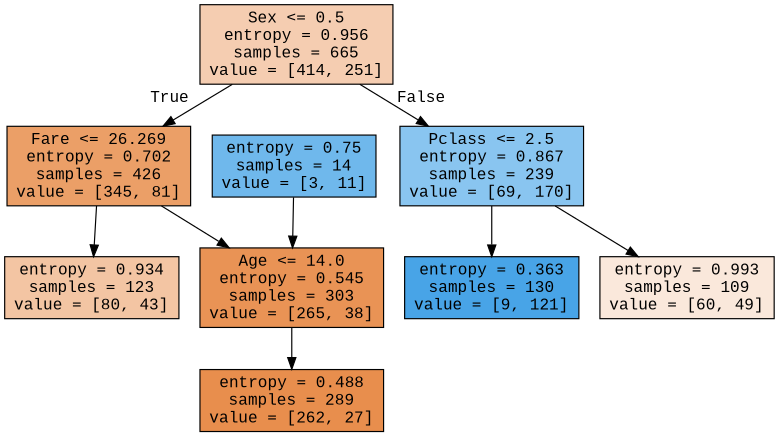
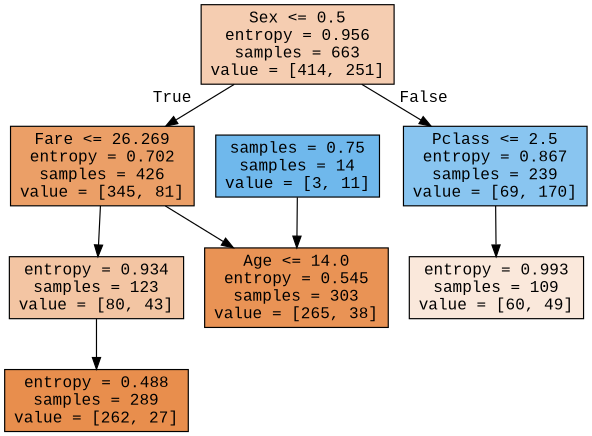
node "Sex <= 0.5 entropy = 0.956 samples = 665 value = [414, 251]": label "Sex <= 0.5 entropy = 0.956 samples = 665 value = [414, 251]" -> "Sex <= 0.5 entropy = 0.956 samples = 663 value = [414, 251]"
node "entropy = 0.75 samples = 14 value = [3, 11]": label "entropy = 0.75 samples = 14 value = [3, 11]" -> "samples = 0.75 samples = 14 value = [3, 11]"
node "entropy = 0.363 samples = 130 value = [9, 121]": removed
edge "Age <= 14.0 entropy = 0.545 samples = 303 value = [265, 38]" -> "entropy = 0.488 samples = 289 value = [262, 27]": now "entropy = 0.934 samples = 123 value = [80, 43]" -> "entropy = 0.488 samples = 289 value = [262, 27]"
